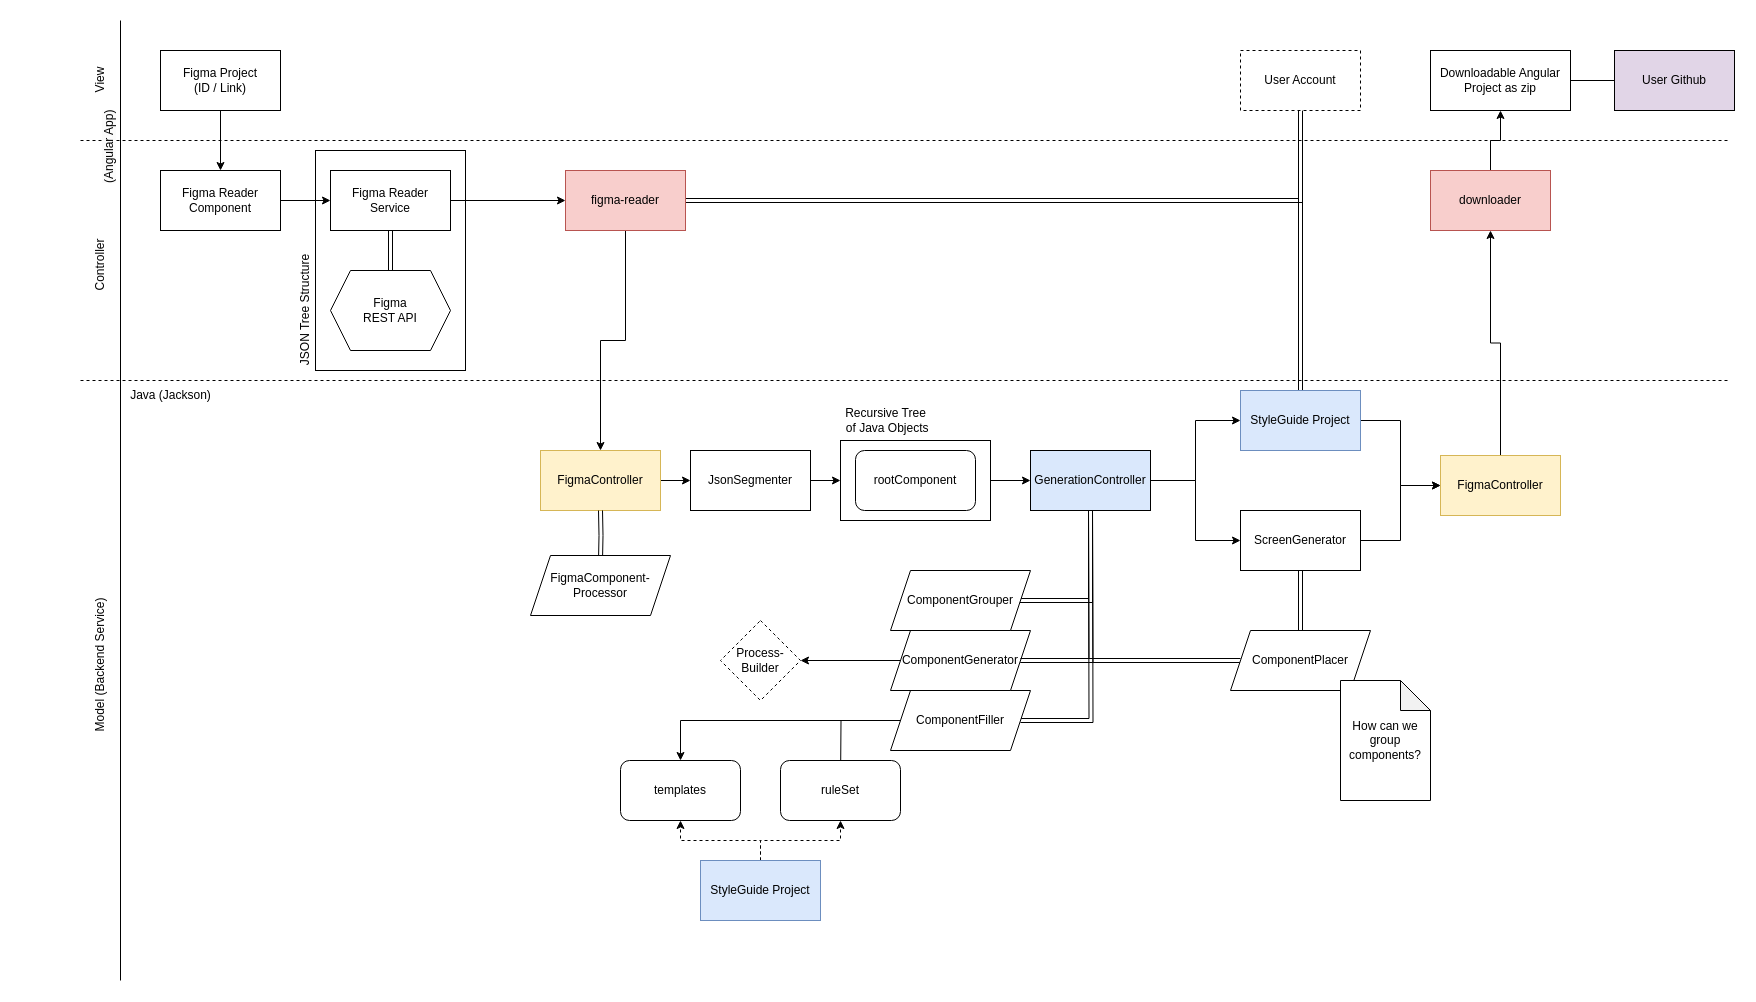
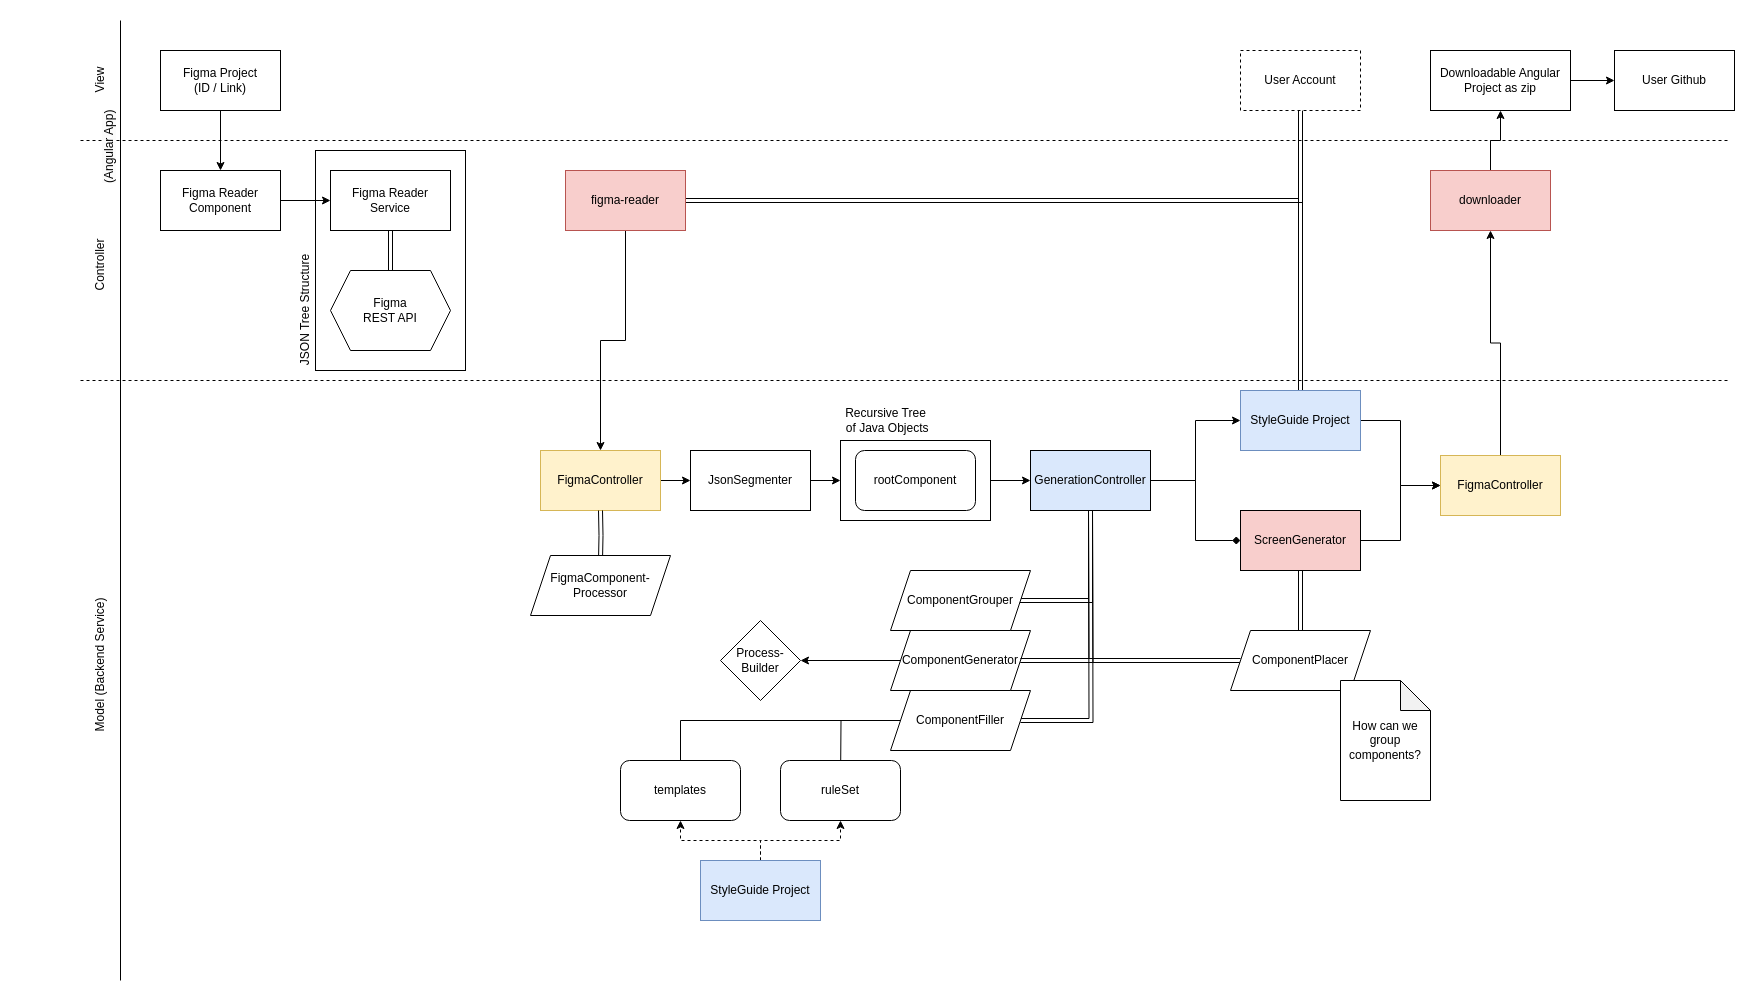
edge "Downloadable Angular Project as zip" -- "User Github": arrowhead none -> classic
node "User Github": fillcolor #e1d5e7 -> #ffffff
edge "Figma Reader Service" -> "figma-reader": removed
node "Java (Jackson)": removed
edge "GenerationController" -> "ScreenGenerator": arrowhead classic -> diamond
node "ScreenGenerator": fillcolor #ffffff -> #f8cecc
node "Process-Builder": style dashed -> solid
edge "ComponentFiller" -> "templates": arrowhead classic -> none
